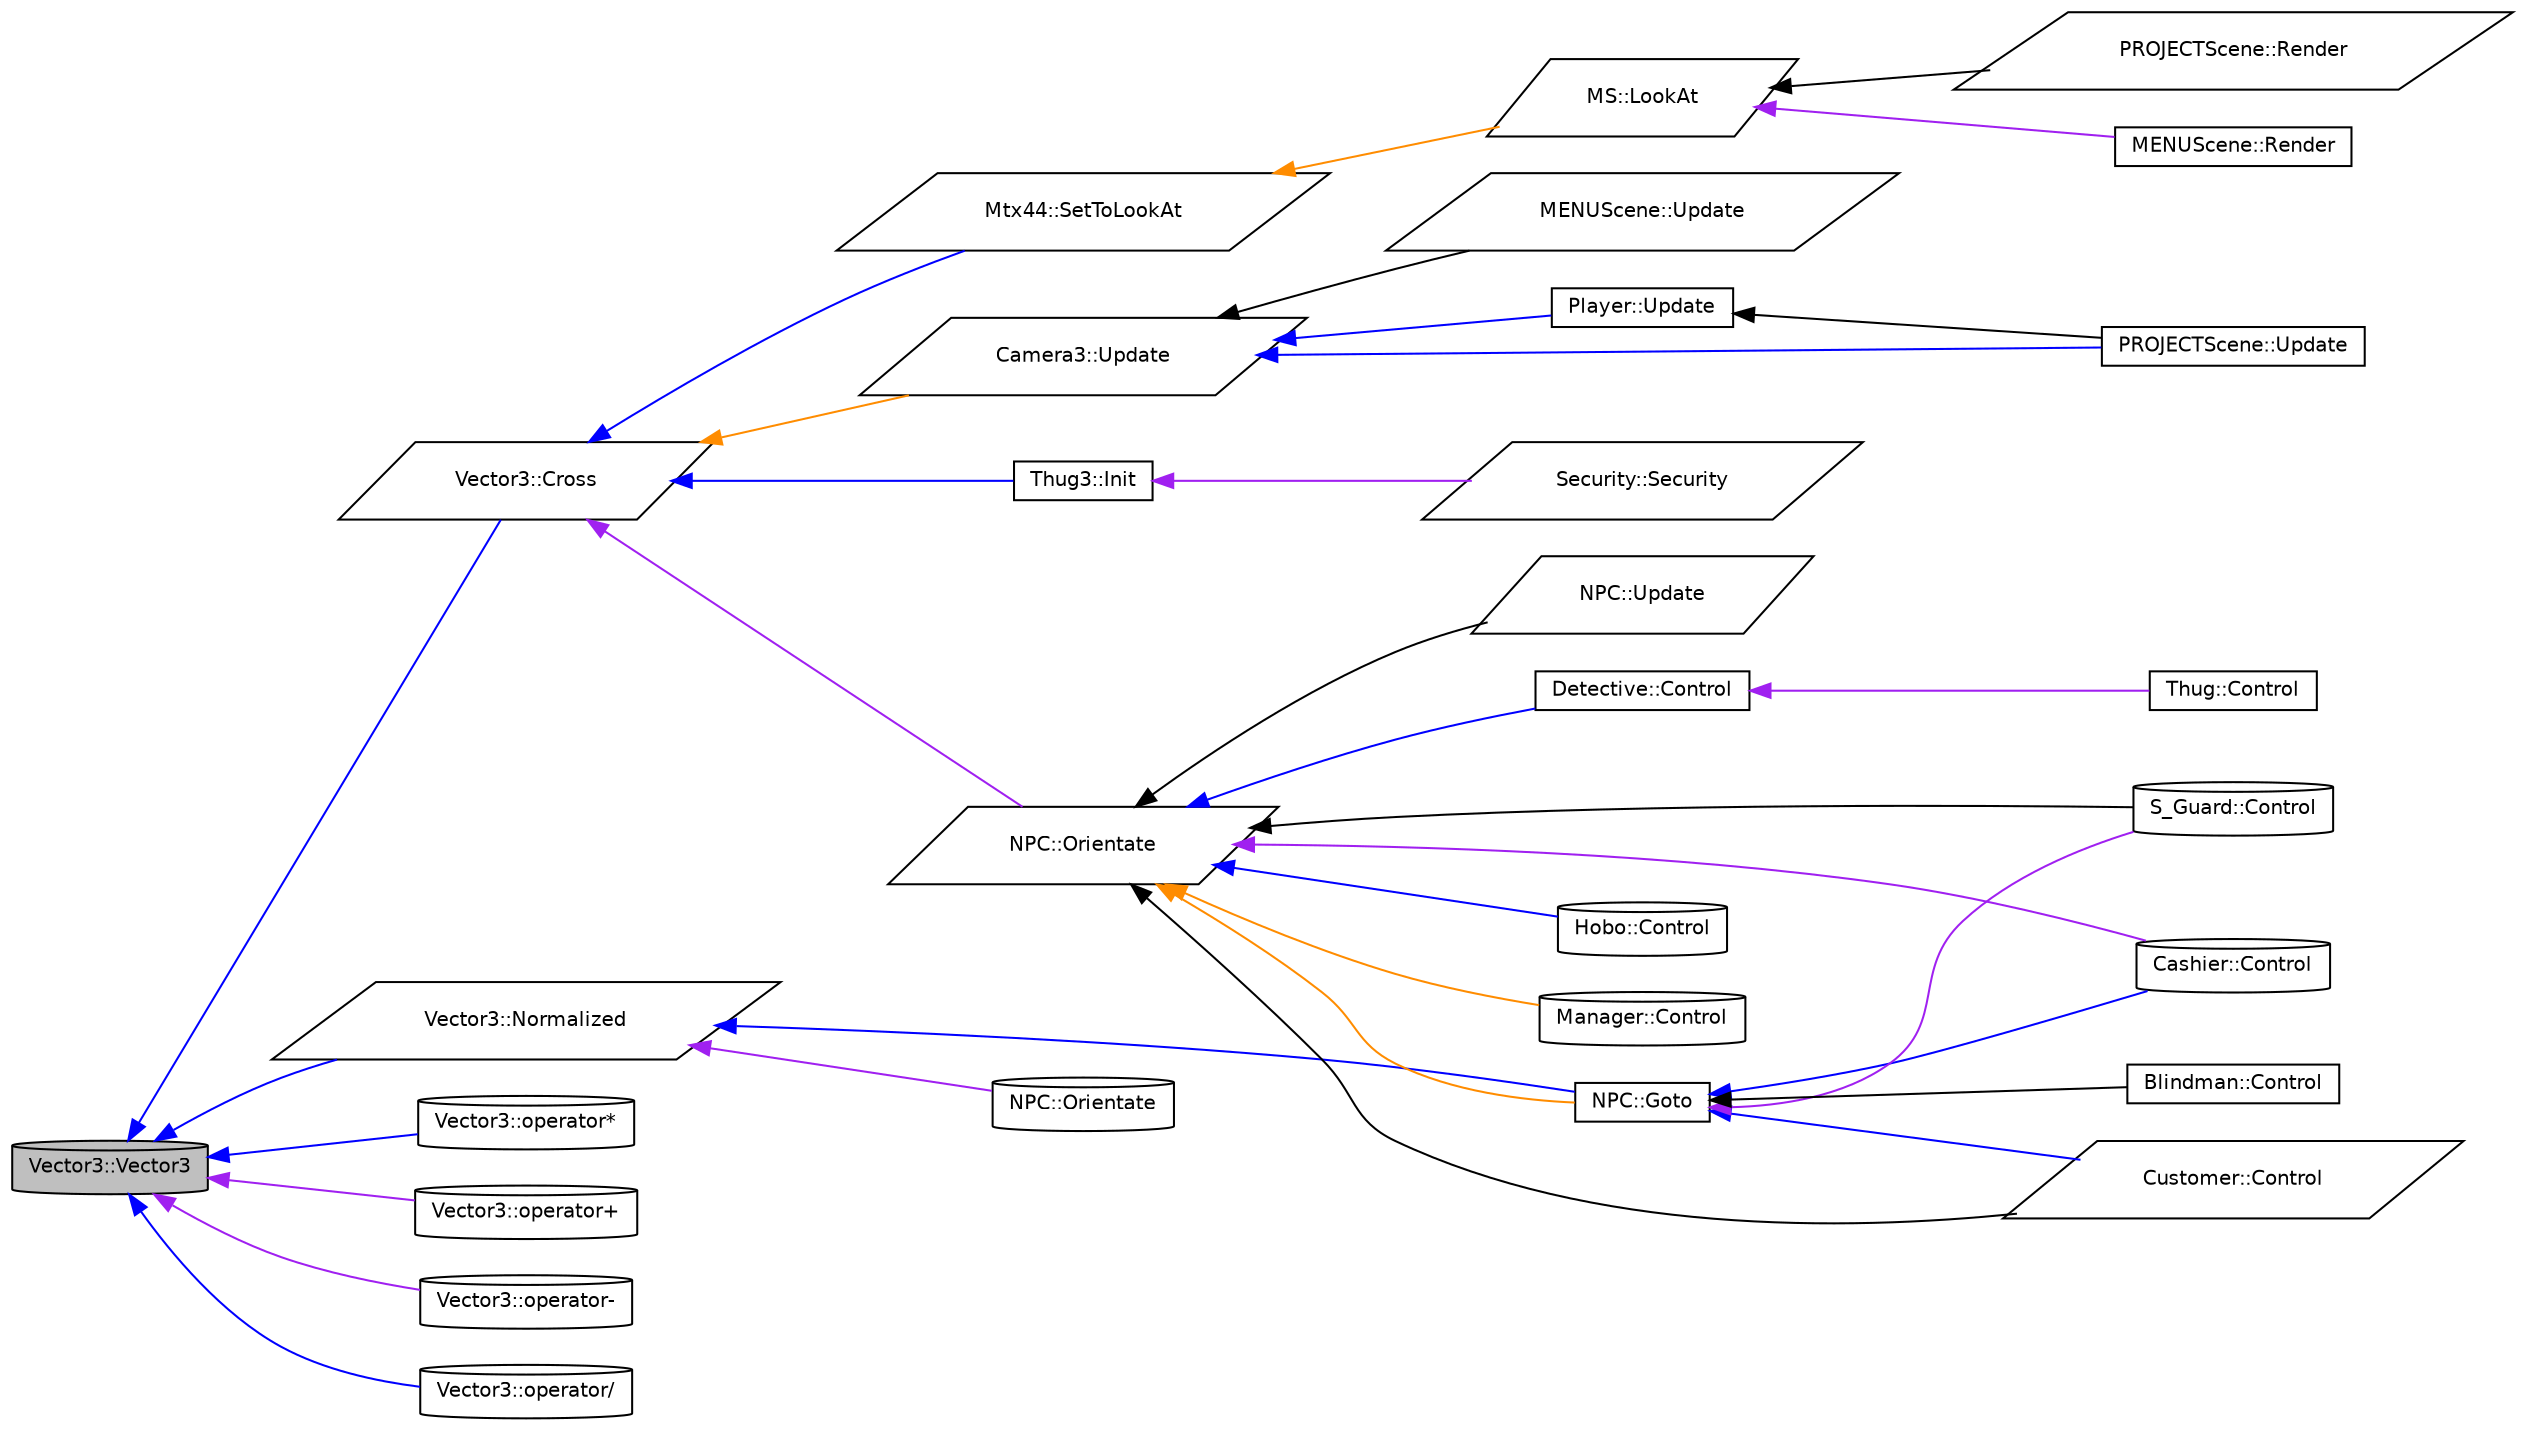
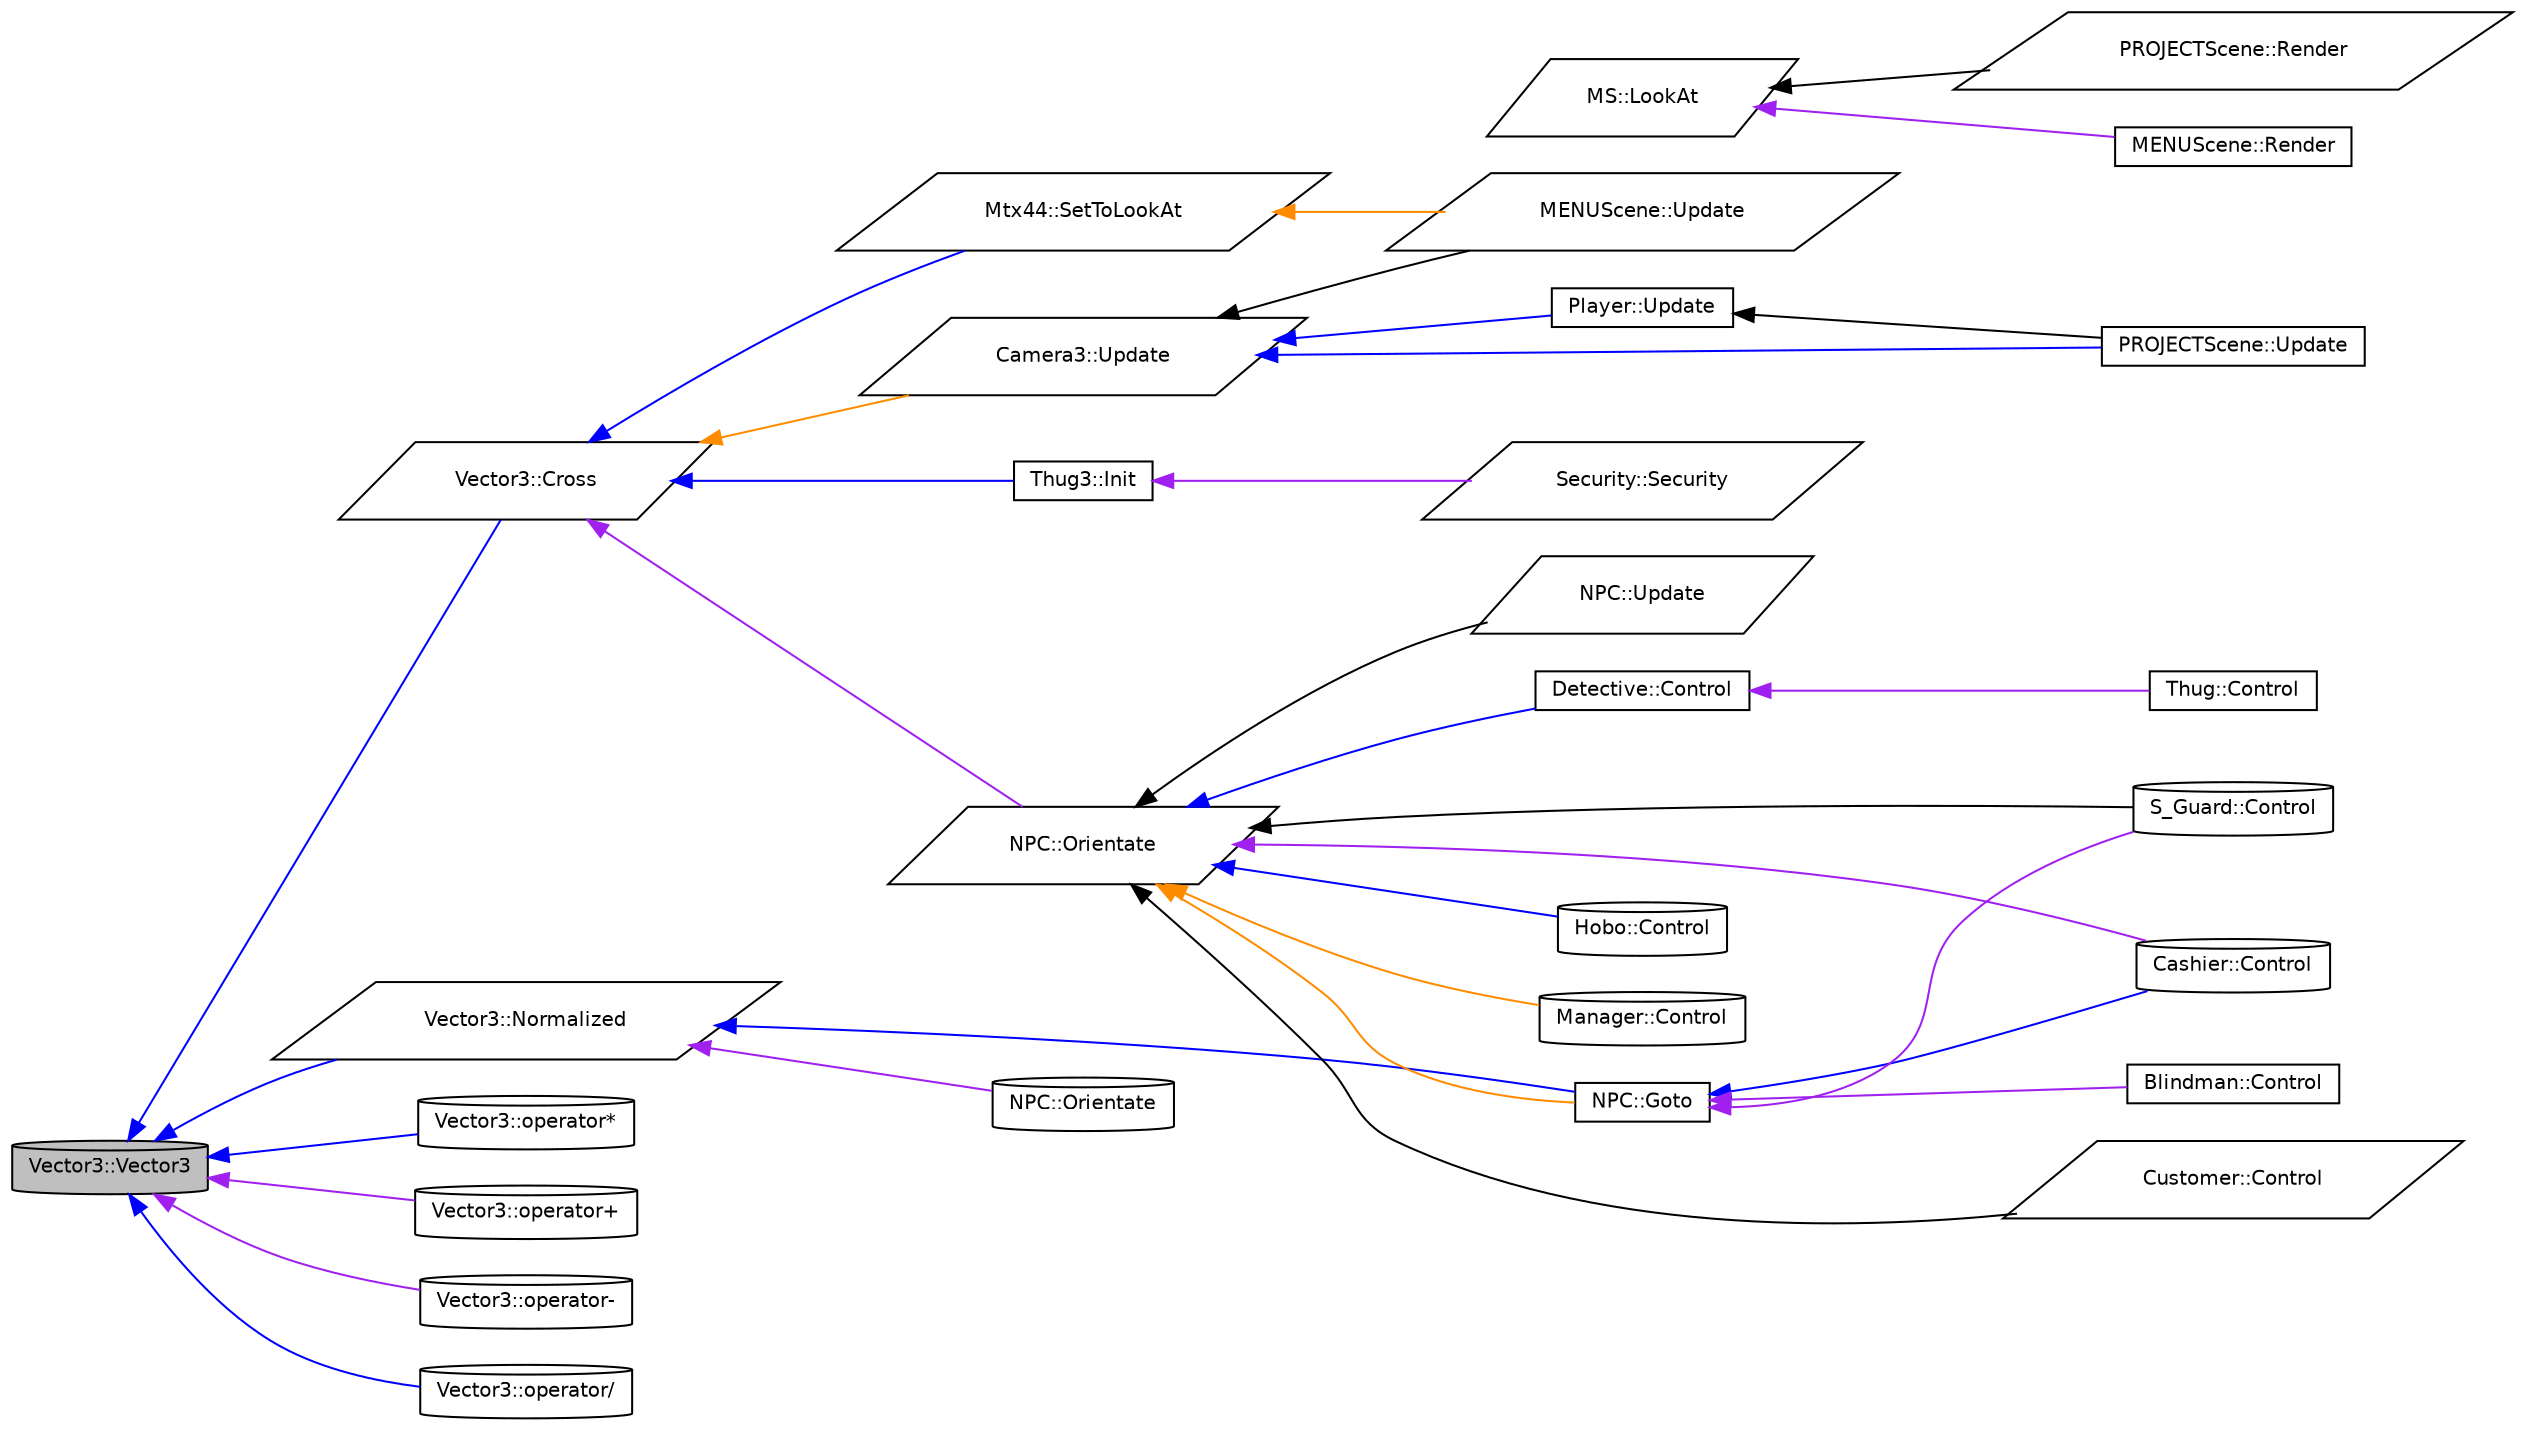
edge "MS::LookAt" -> "Mtx44::SetToLookAt": now "MENUScene::Update" -> "Mtx44::SetToLookAt"
edge "Blindman::Control" -> "NPC::Goto": color black -> purple
edge "Customer::Control" -> "NPC::Goto": removed
